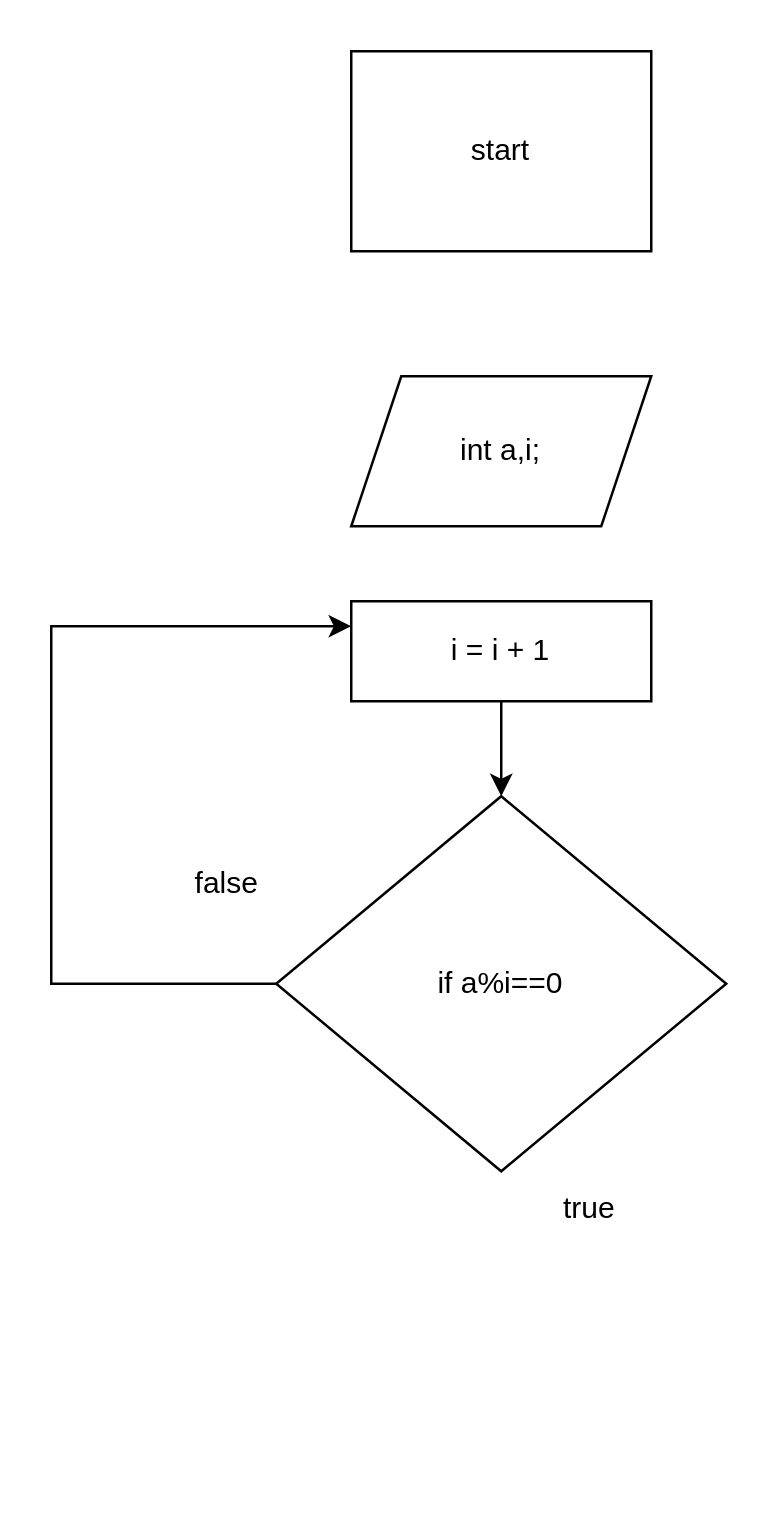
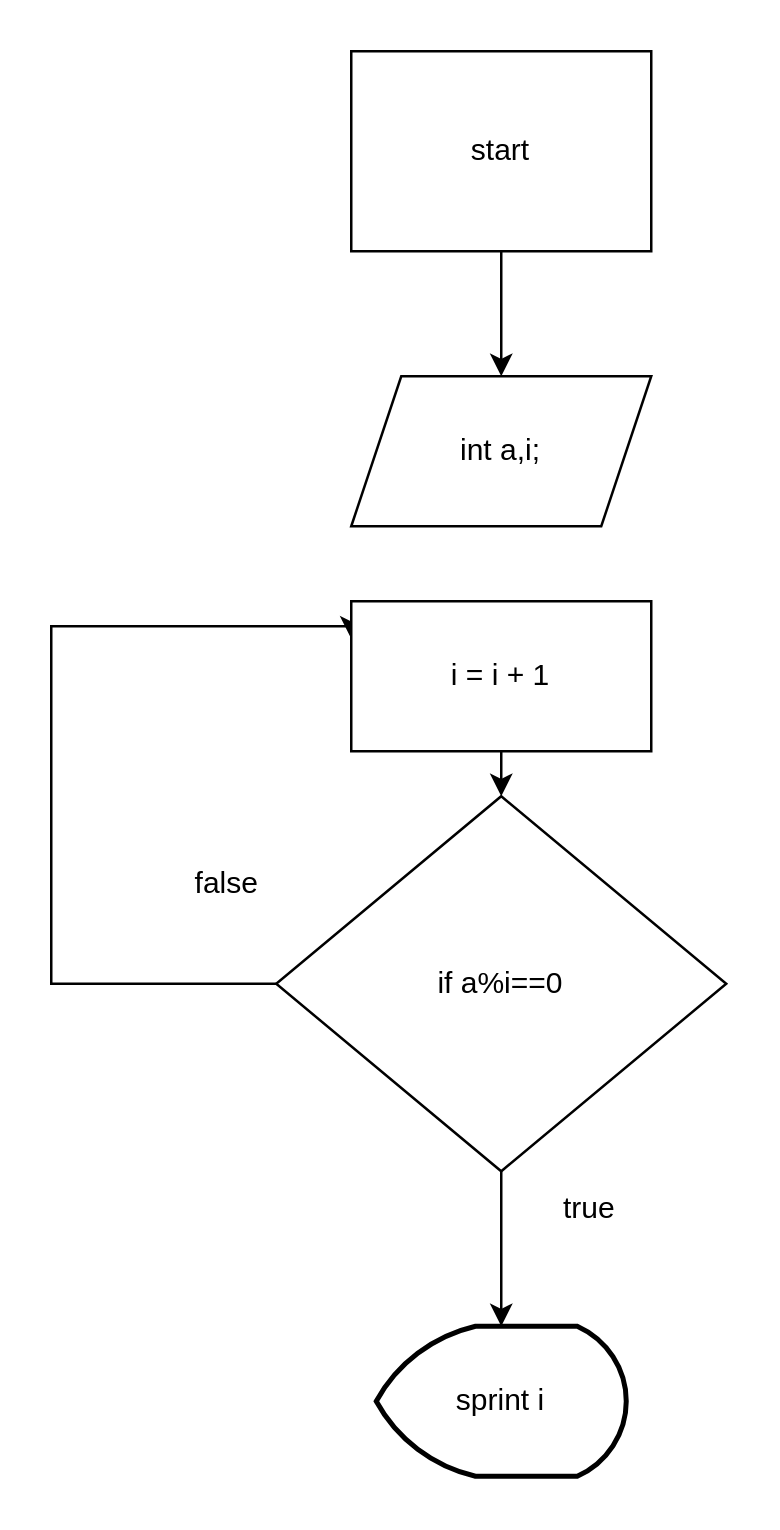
edge "start" -> "int a,i;": added
node "i = i + 1": size 300x100 -> 300x150
edge "if a%i==0" -> "sprint i": added
node "sprint i": added
